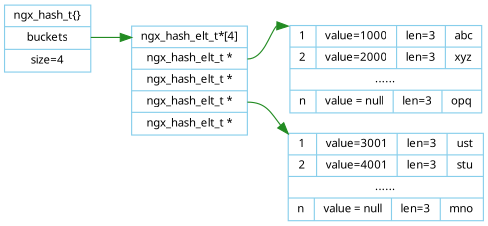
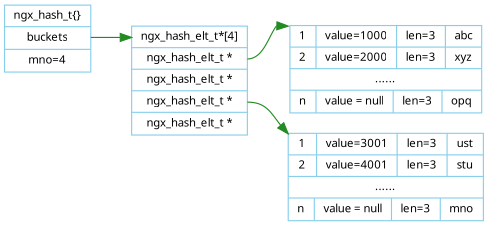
node "ngx_hash_t{}": text "size=4" -> "mno=4"
